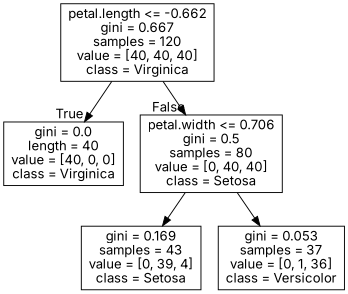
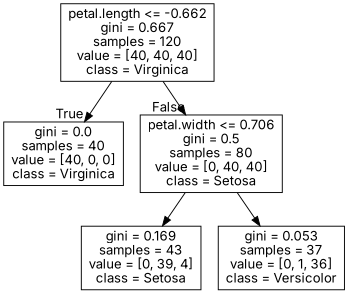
node "gini = 0.0 length = 40 value = [40, 0, 0] class = Virginica": label "gini = 0.0 length = 40 value = [40, 0, 0] class = Virginica" -> "gini = 0.0 samples = 40 value = [40, 0, 0] class = Virginica"
